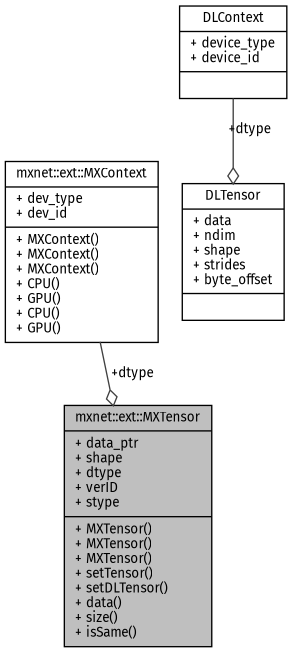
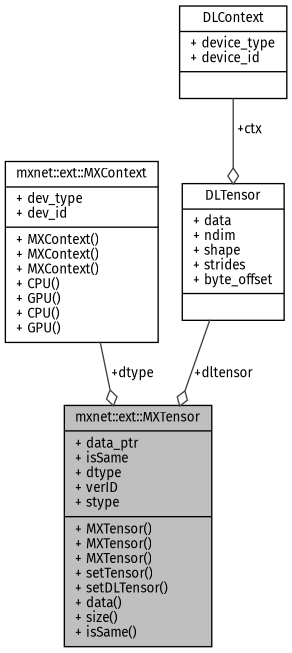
edge "DLContext" -> "DLTensor": label " +dtype" -> " +ctx"
edge "DLTensor" -> "mxnet::ext::MXTensor": added, label "+dltensor"
node "mxnet::ext::MXTensor": text "+ shape" -> "+ isSame"
